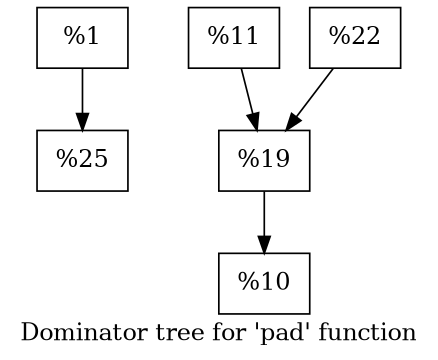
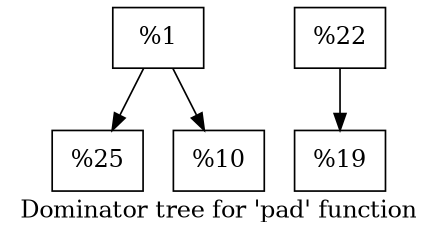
node "%11": removed
edge "%19" -> "%10": now "%1" -> "%10"
